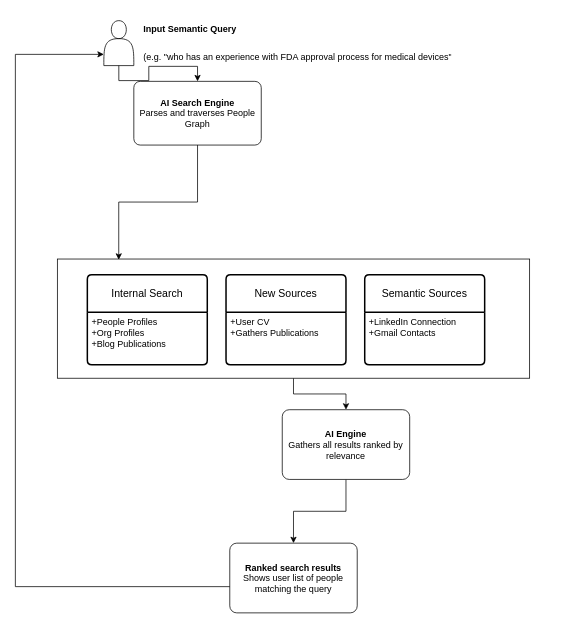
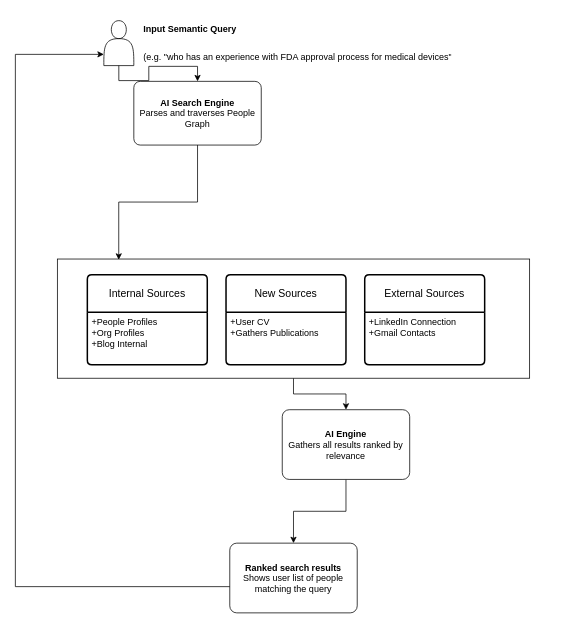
node "Internal Search": label "Internal Search" -> "Internal Sources"
node "Semantic Sources": label "Semantic Sources" -> "External Sources"
node "+People Profiles +Org Profiles +Blog Publications": label "+People Profiles +Org Profiles +Blog Publications" -> "+People Profiles +Org Profiles +Blog Internal"
